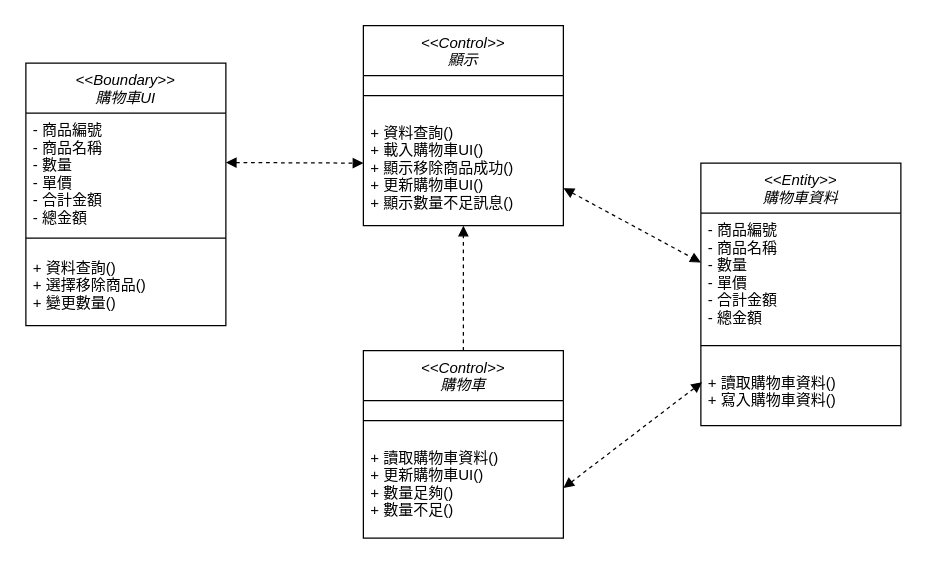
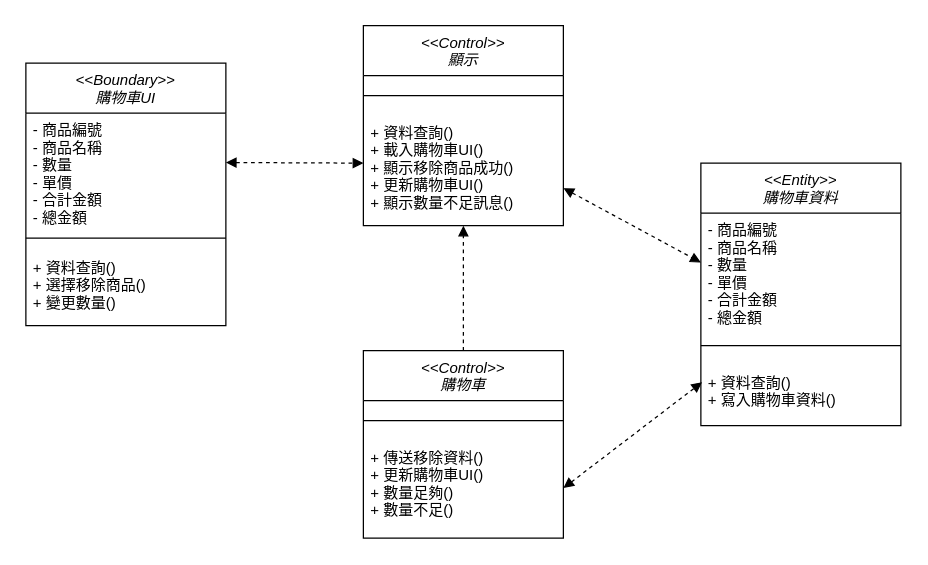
node "+ 讀取購物車資料() + 寫入購物車資料()": label "+ 讀取購物車資料() + 寫入購物車資料()" -> "+ 資料查詢() + 寫入購物車資料()"
node "+ 讀取購物車資料() + 更新購物車UI() + 數量足夠() + 數量不足()": label "+ 讀取購物車資料() + 更新購物車UI() + 數量足夠() + 數量不足()" -> "+ 傳送移除資料() + 更新購物車UI() + 數量足夠() + 數量不足()"
